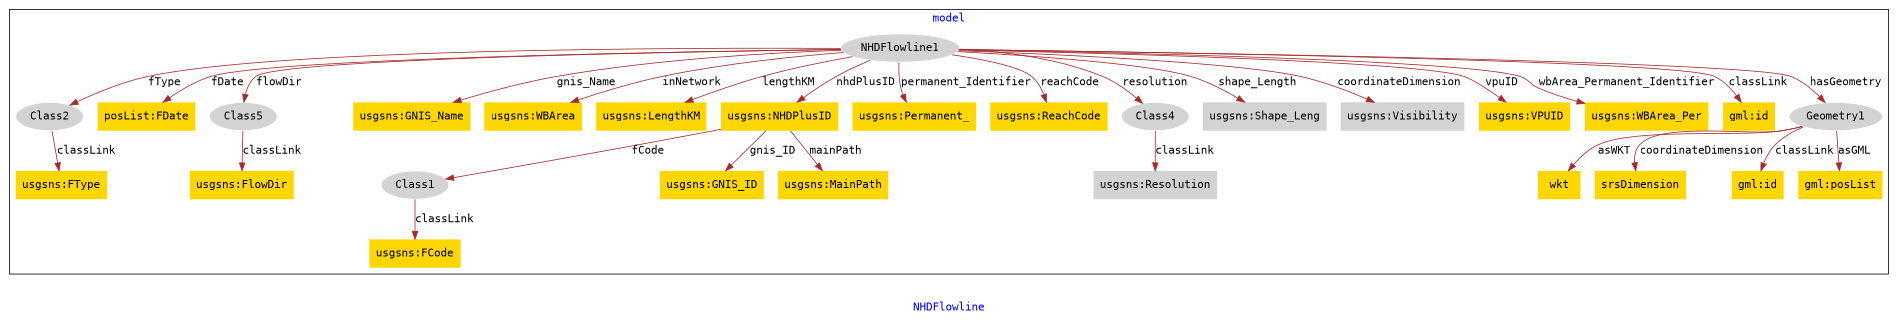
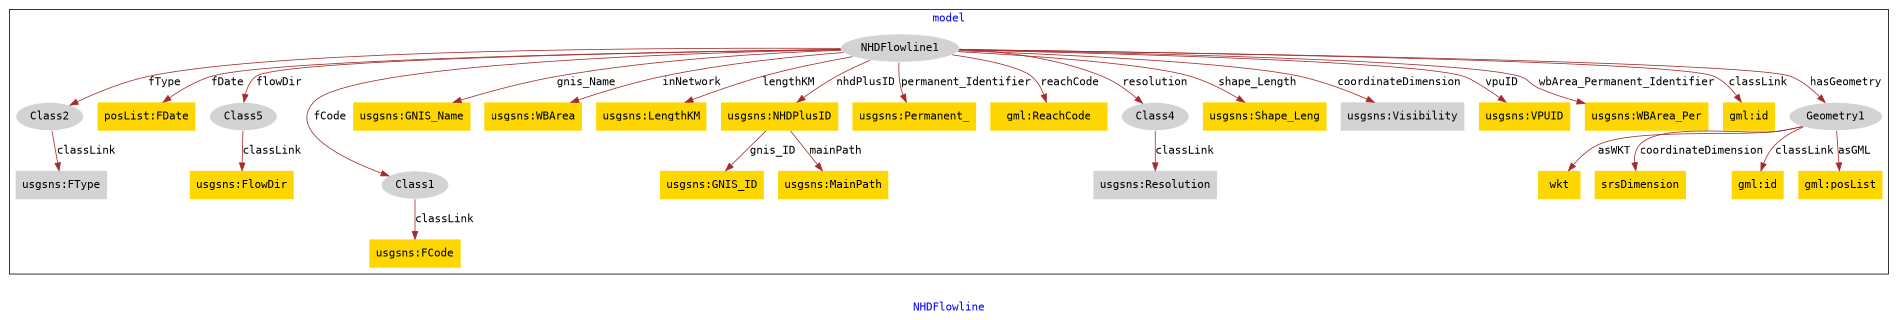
node "usgsns:ReachCode": label "usgsns:ReachCode" -> "gml:ReachCode"
node "usgsns:Shape_Leng": fillcolor lightgray -> gold
edge "usgsns:NHDPlusID" -> "Class1": now "NHDFlowline1" -> "Class1"
node "usgsns:FType": fillcolor gold -> lightgray
